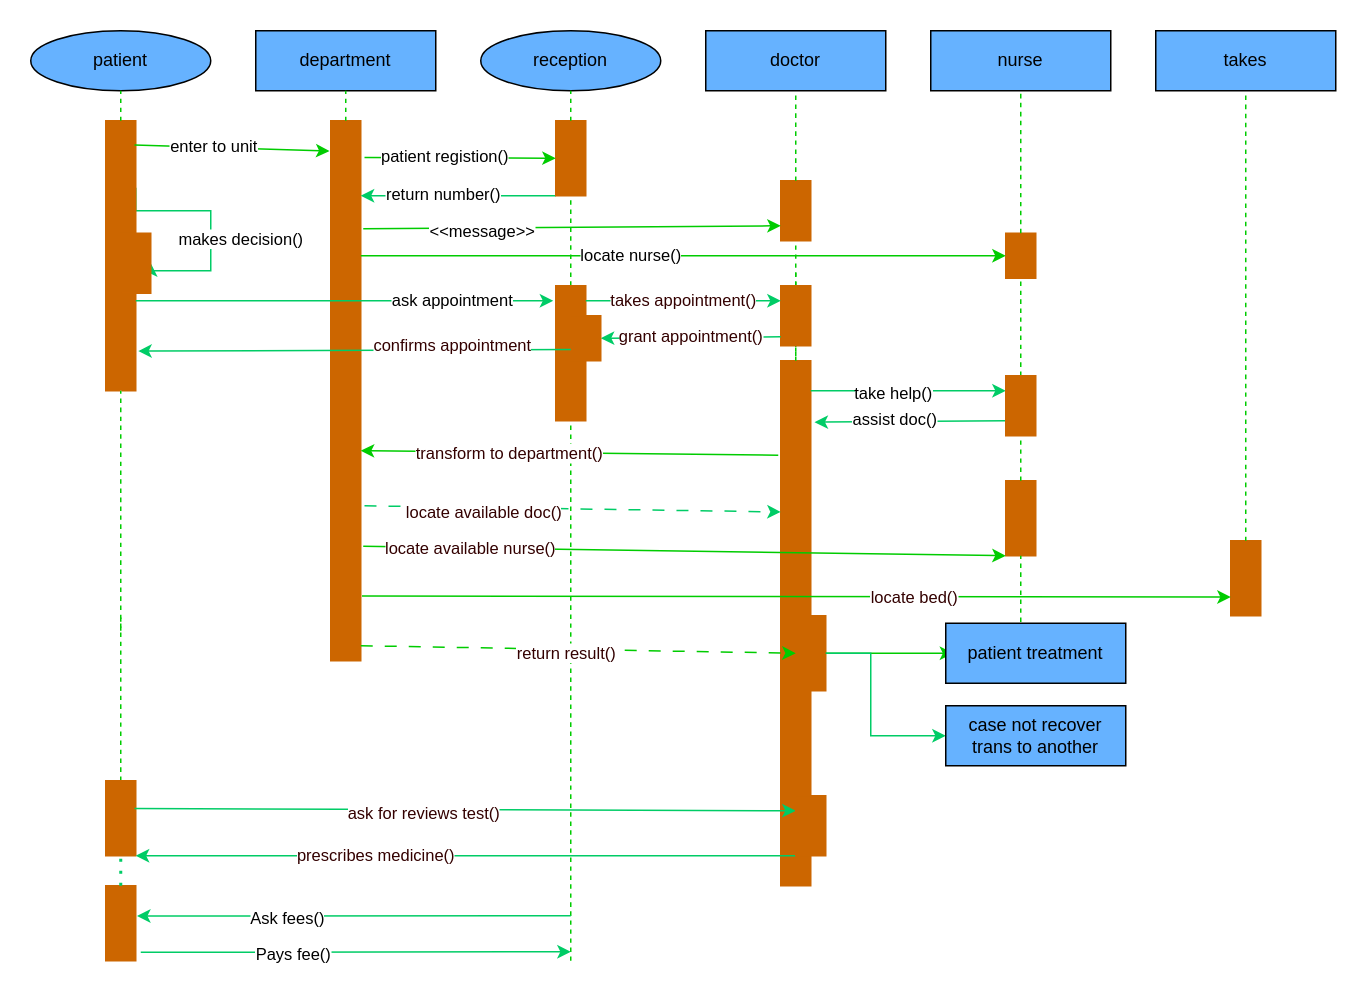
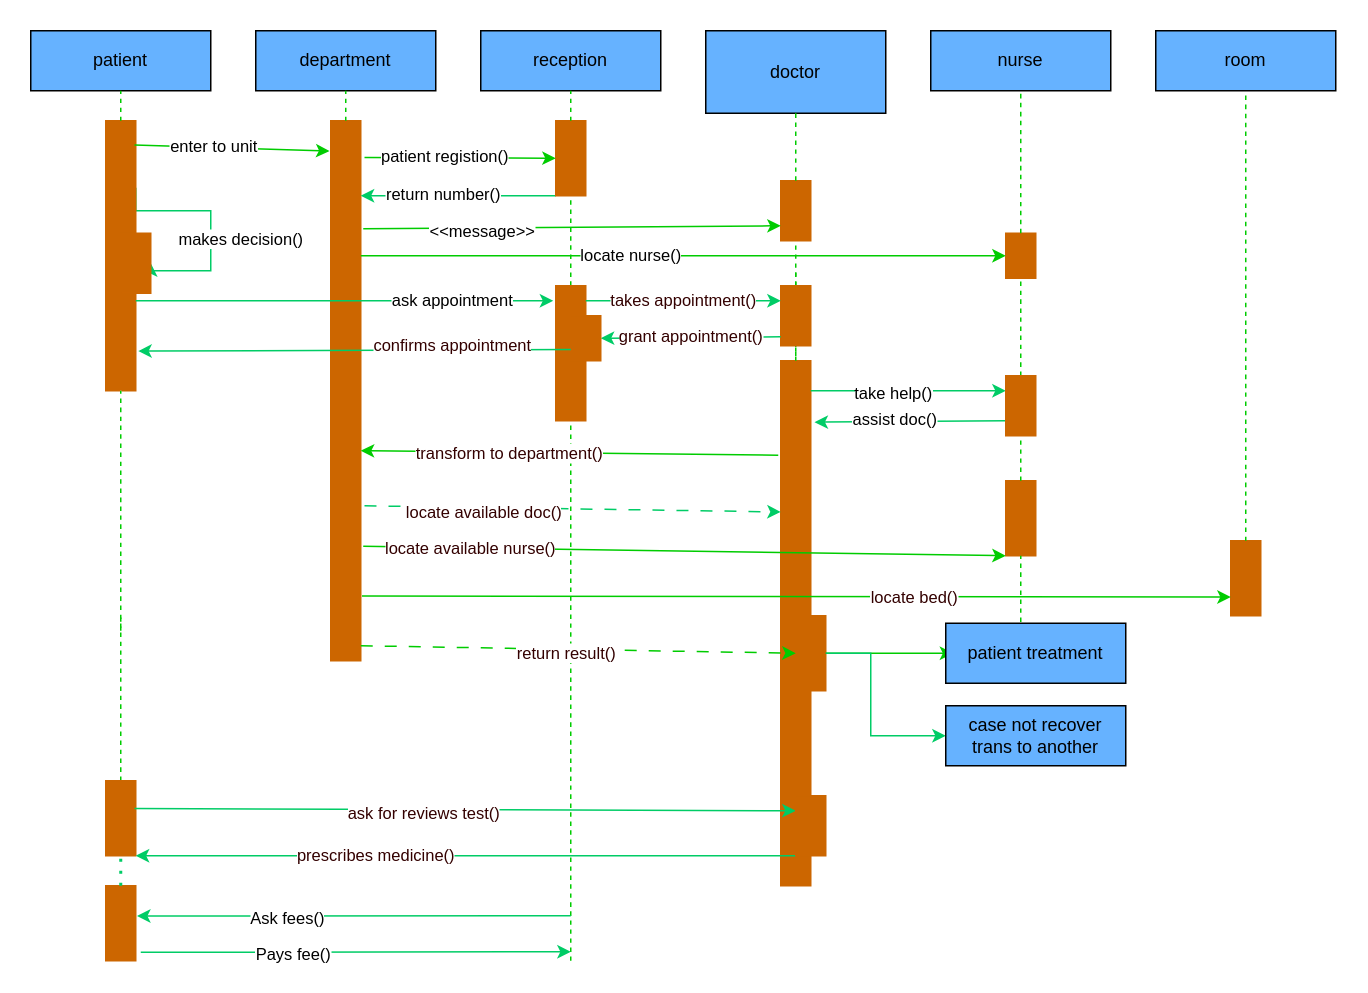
node "patient": shape ellipse -> rectangle
node "reception": shape ellipse -> rectangle
node "doctor": size 180x60 -> 180x83
node "takes": label "takes" -> "room"
